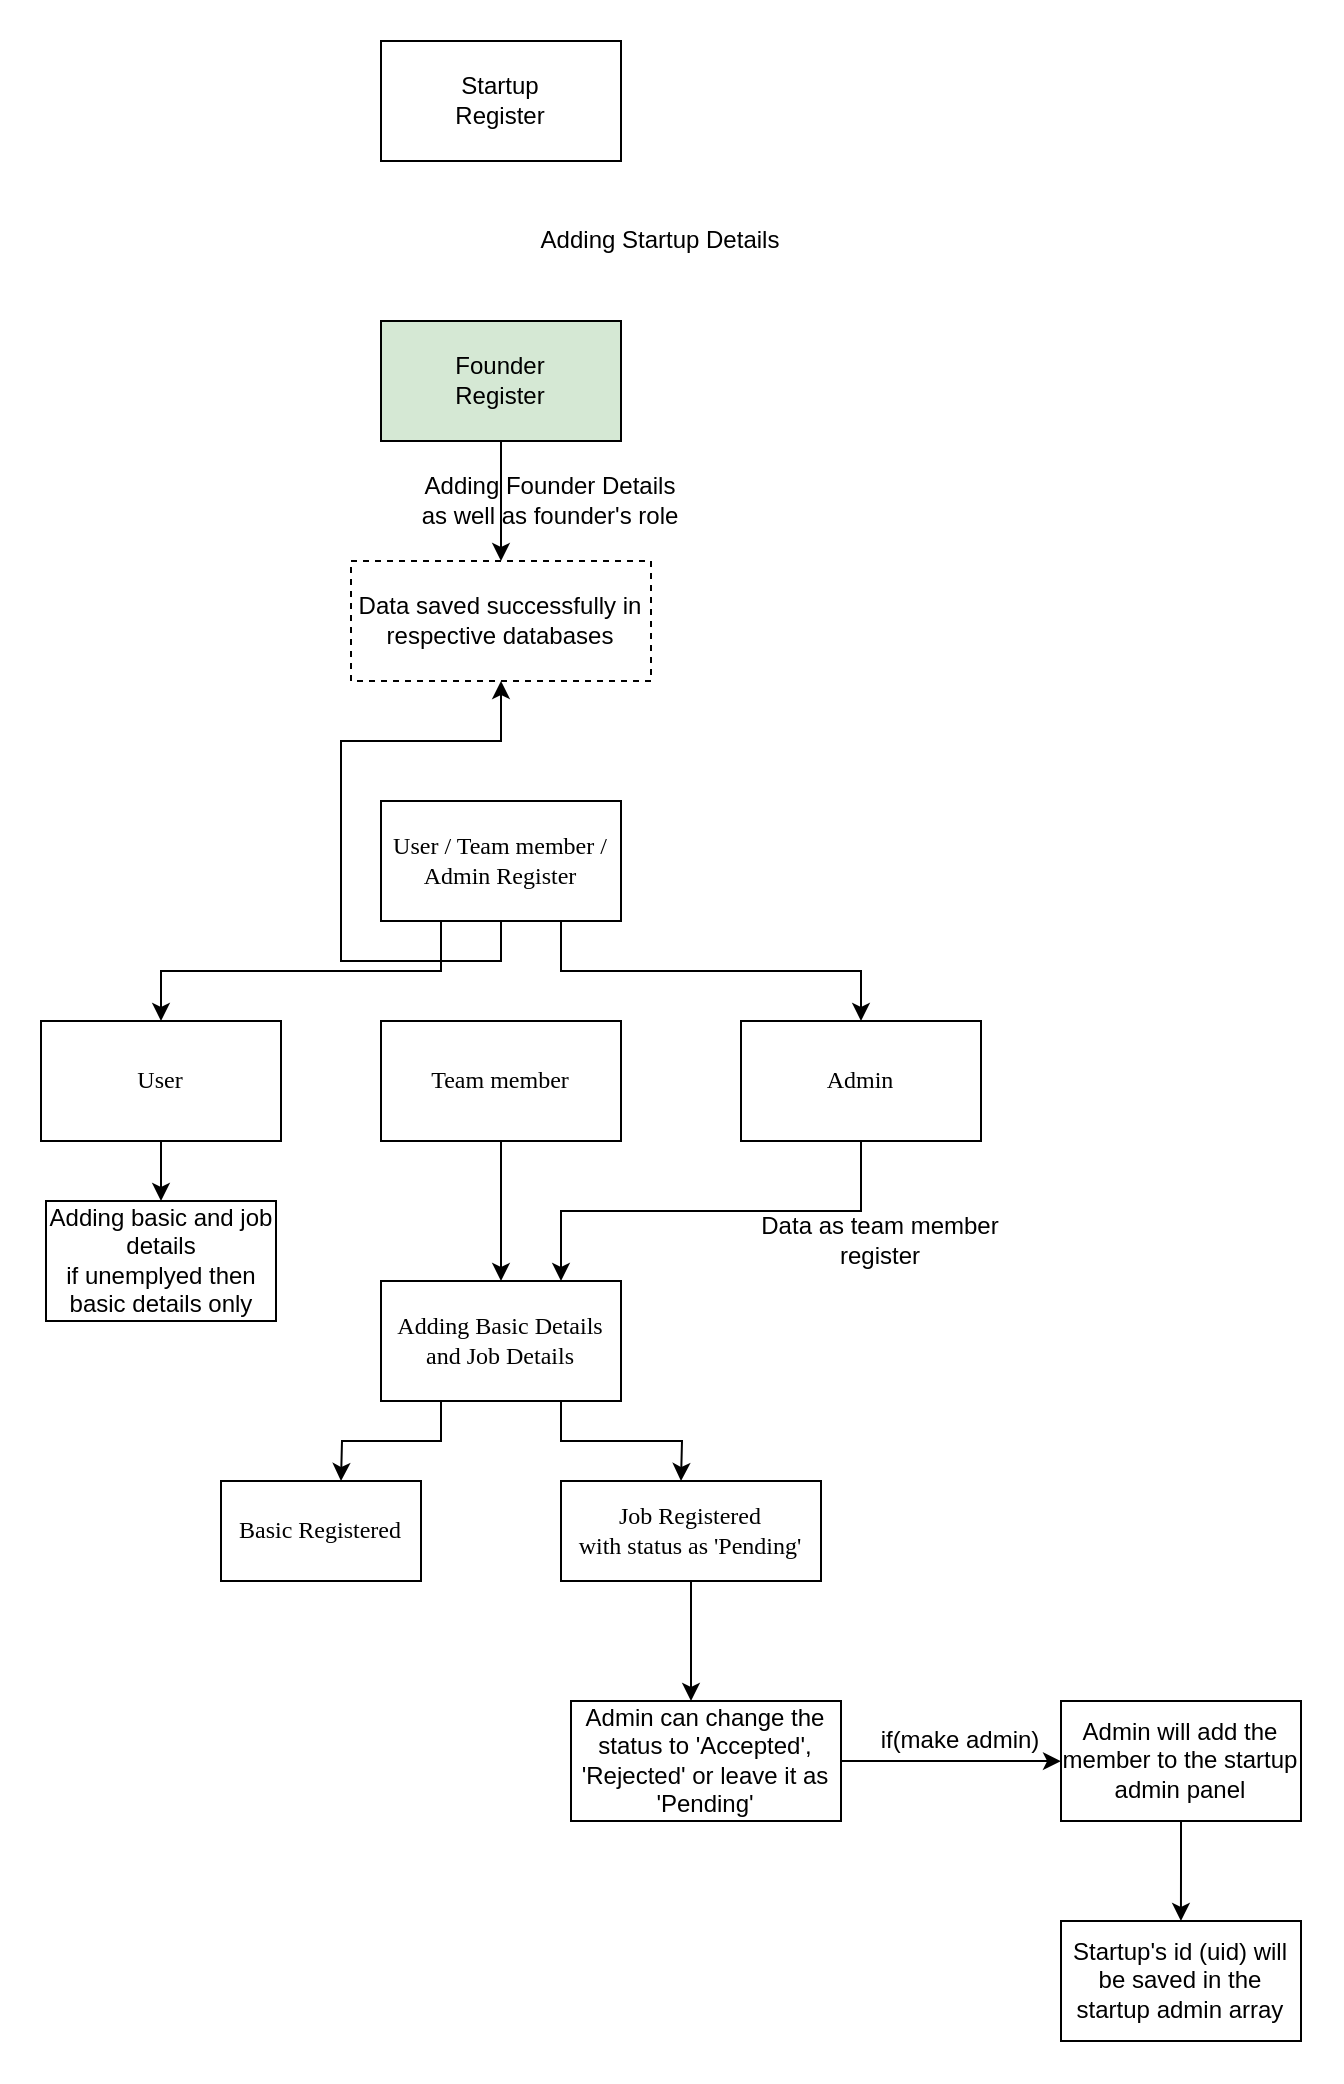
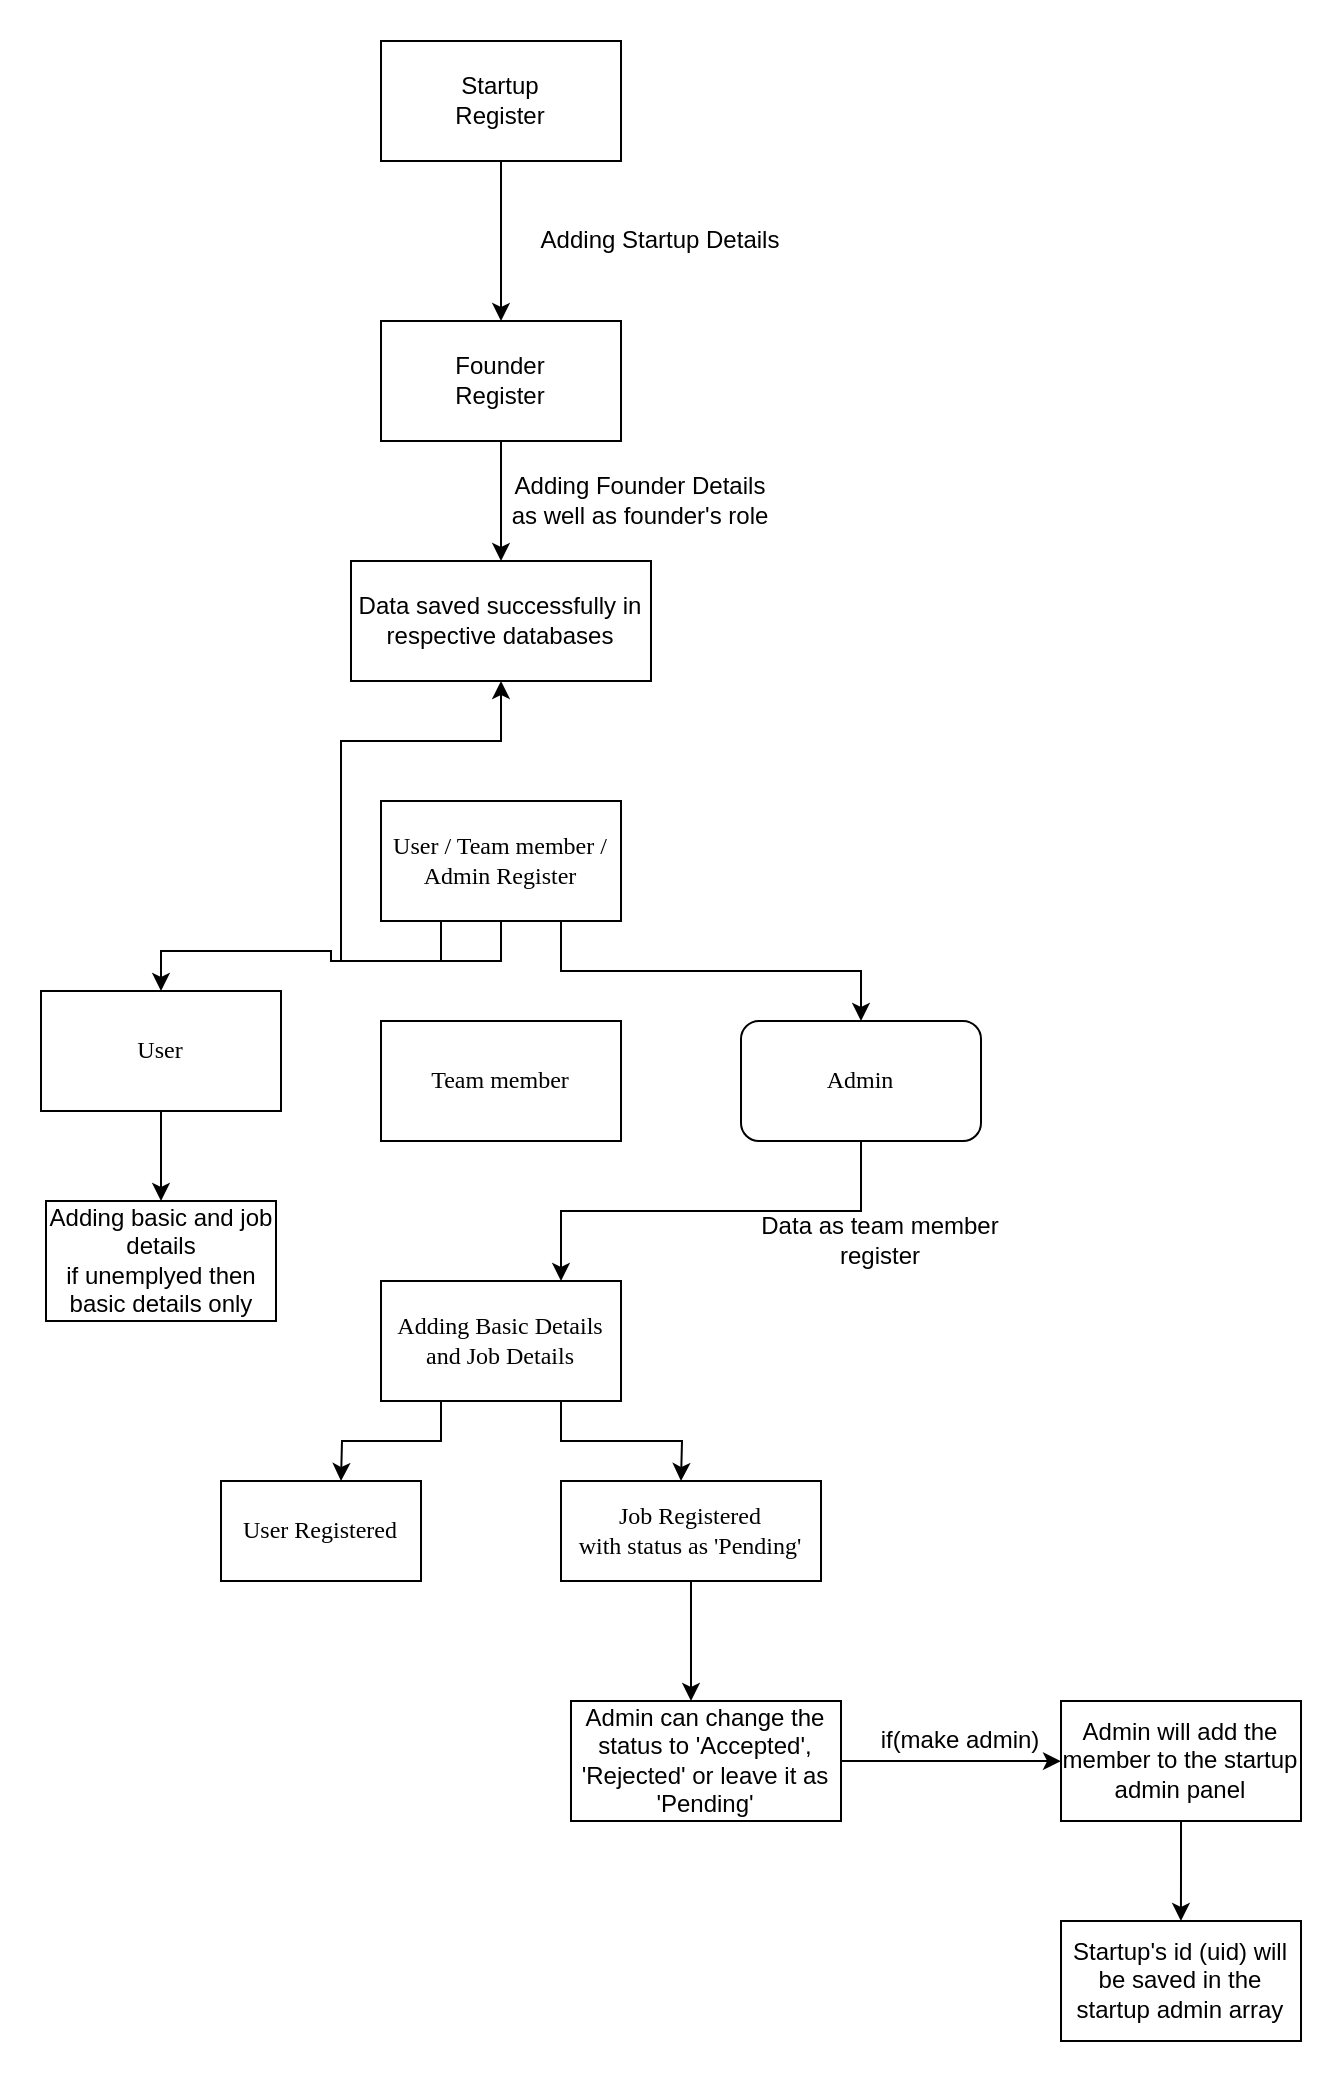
edge "Startup Register" -> "Founder Register": added
node "Founder Register": fillcolor #d5e8d4 -> #ffffff
node "Adding Founder Details as well as founder's role": moved (551, 501) -> (641, 501)
node "Data saved successfully in respective databases": style dashed -> solid
node "User": moved (161, 1081) -> (161, 1051)
node "Admin": shape rectangle -> rounded rectangle
edge "Team member" -> "Adding Basic Details and Job Details": removed
node "Basic Registered": label "Basic Registered" -> "User Registered"
